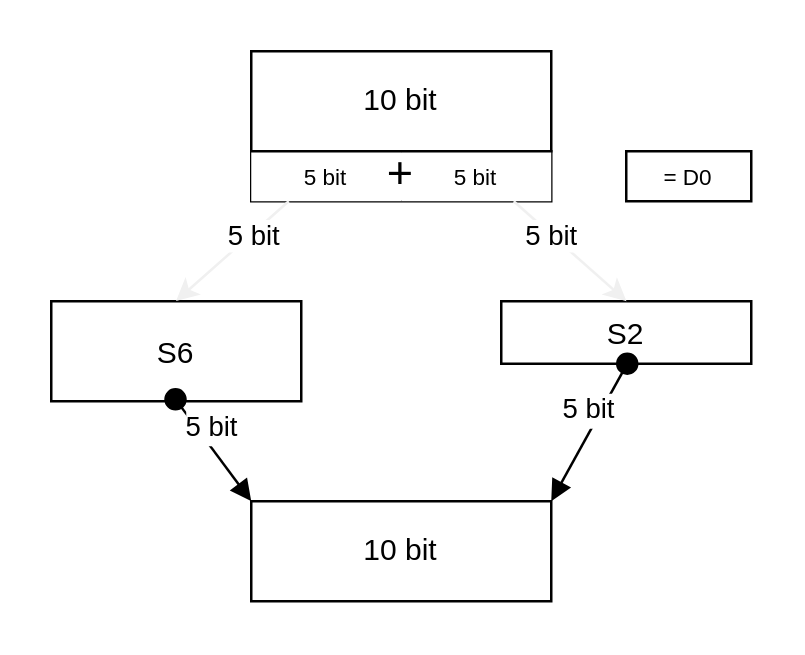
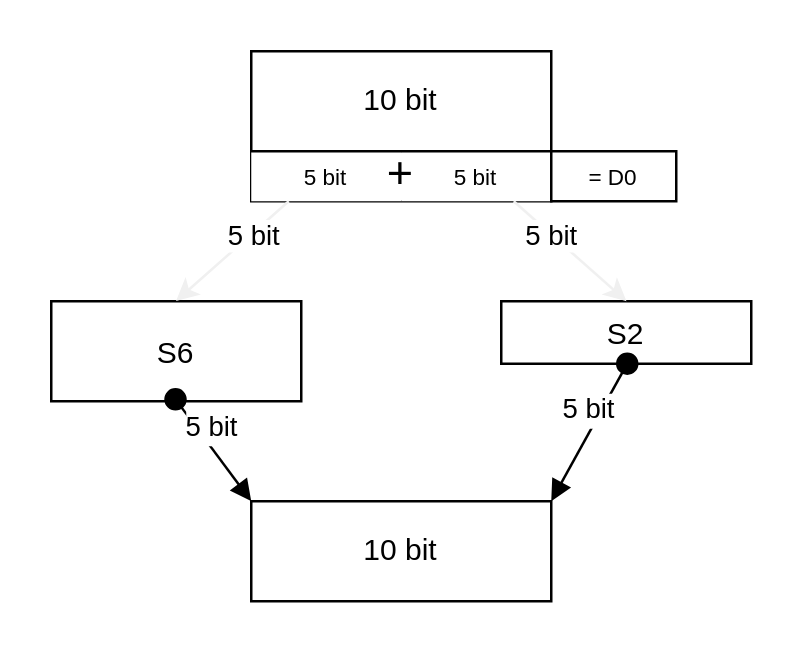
node "= D0": moved (689, 176) -> (614, 176)
